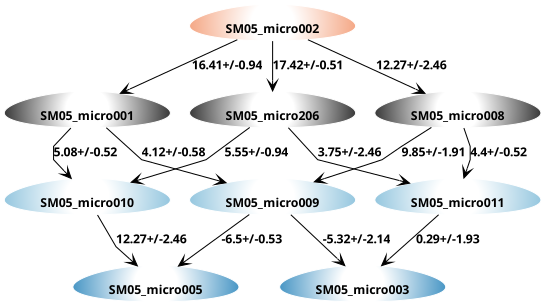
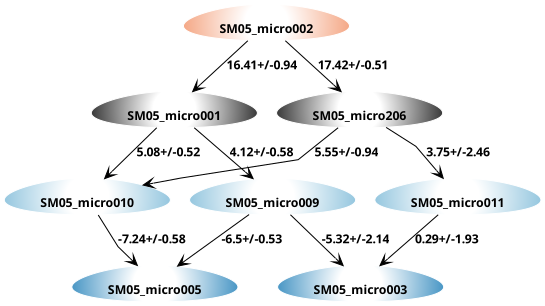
node "SM05_micro008": removed
edge "SM05_micro010" -> "SM05_micro005": label "12.27+/-2.46" -> "-7.24+/-0.58"
